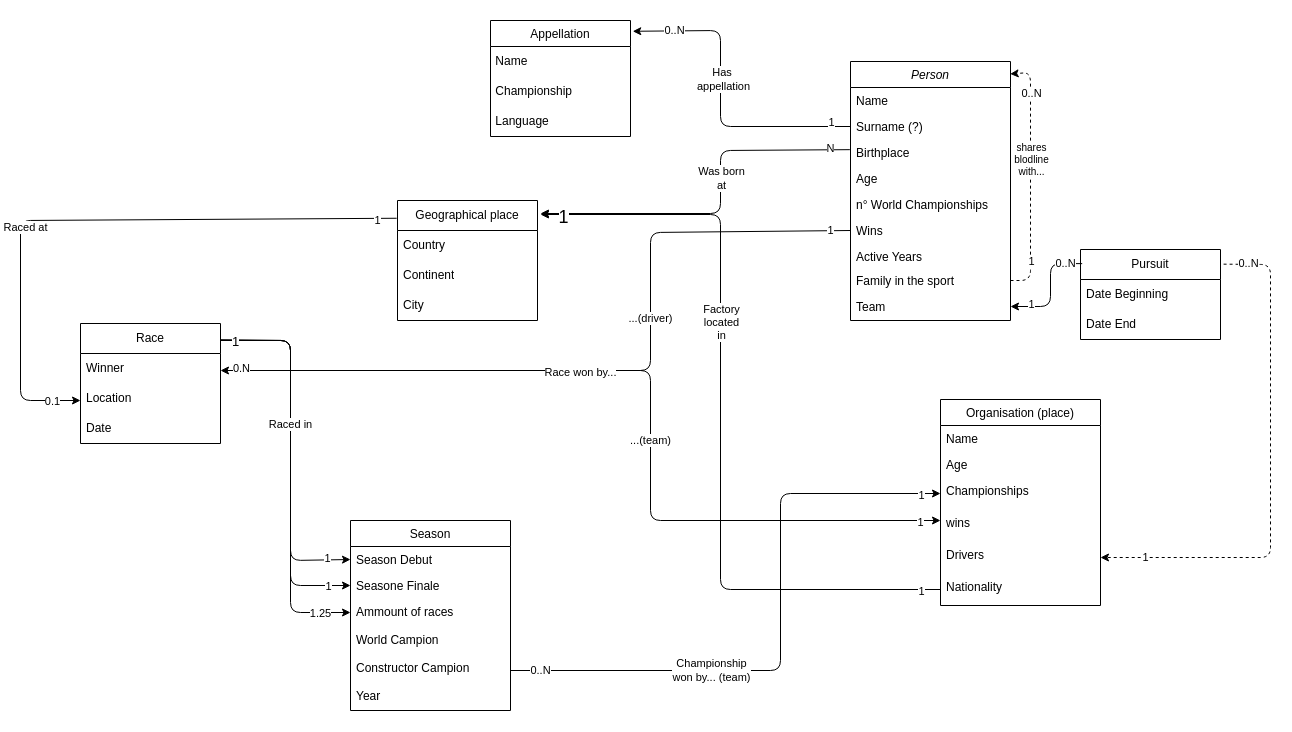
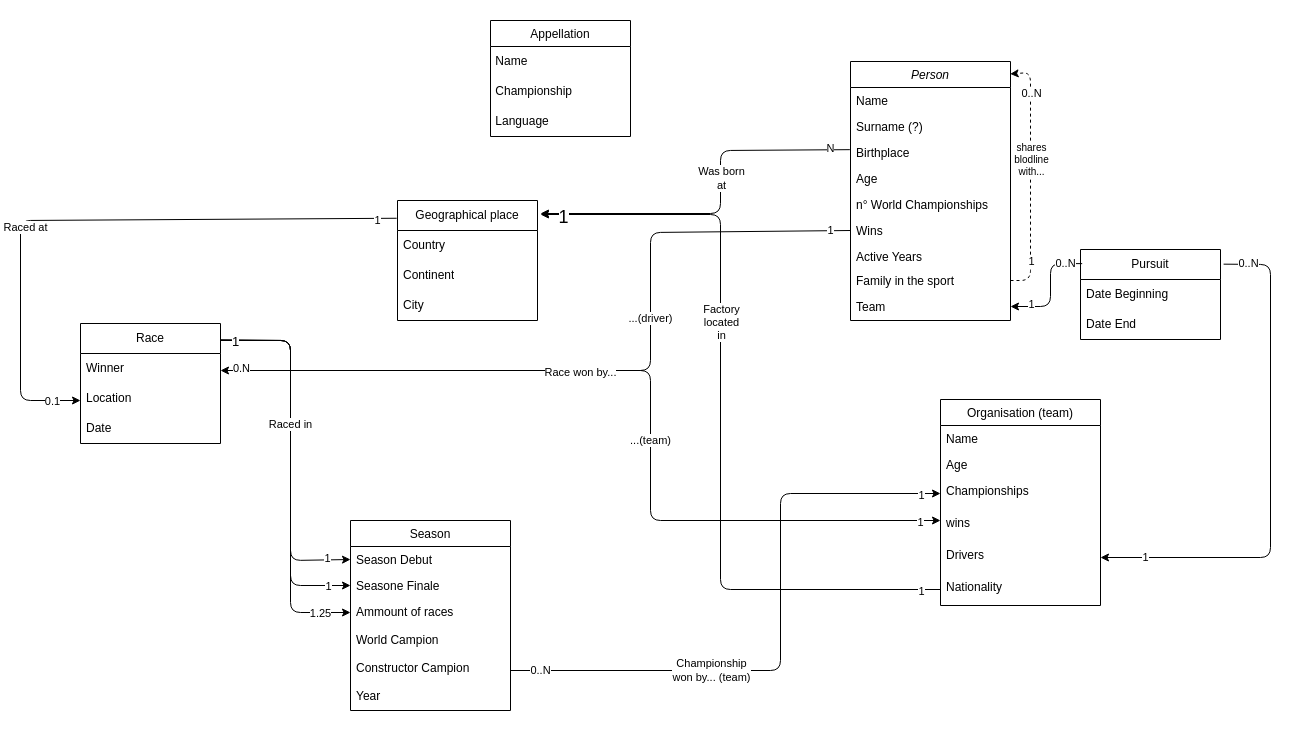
edge "Surname (?)" -> "Appellation": removed, labels "1", "Has appellation", "0..N"
node "Organisation (place)": label "Organisation (place)" -> "Organisation (team)"
edge "Pursuit" -> "Drivers": style dashed -> solid
